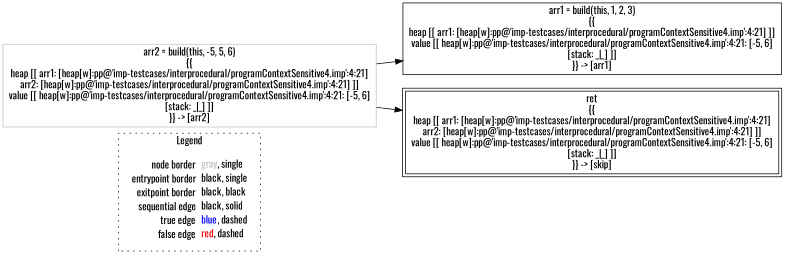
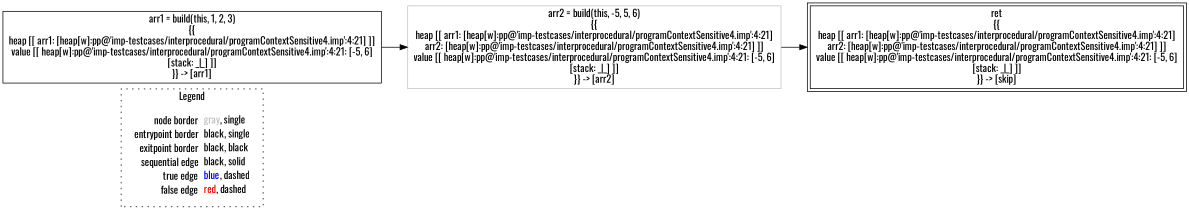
edge "arr2 = build(this, -5, 5, 6)" -> "arr1 = build(this, 1, 2, 3)": reversed
